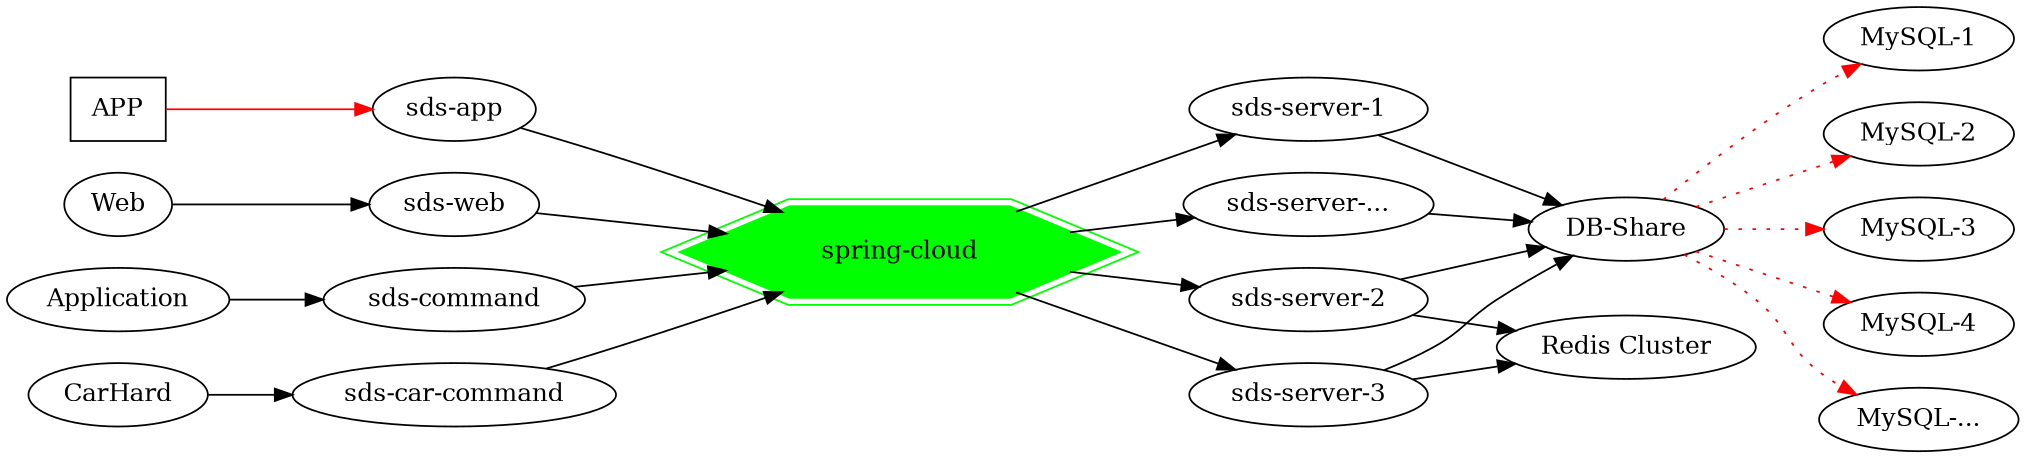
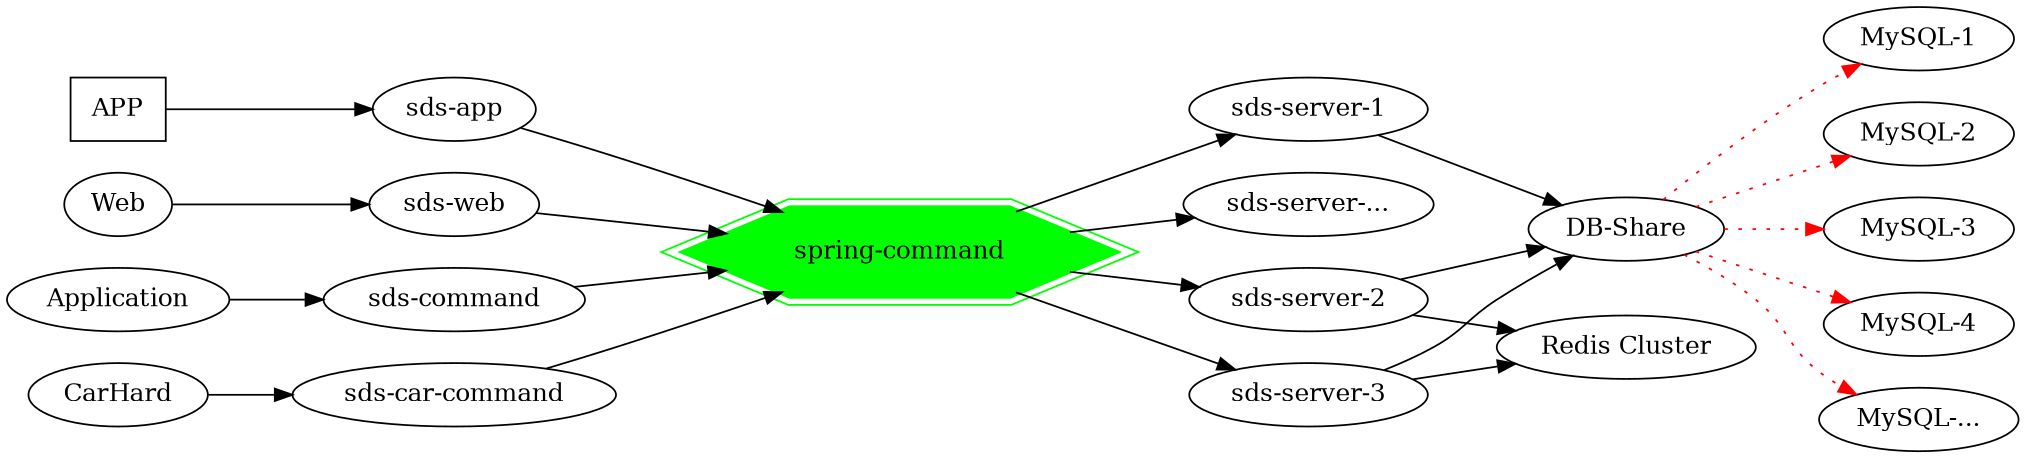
edge "APP" -> "sds-app": color red -> black
edge "sds-server-..." -> "DB-Share": removed
node "spring-cloud": label "spring-cloud" -> "spring-command"
